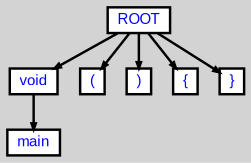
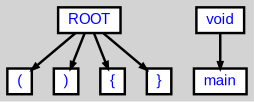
edge "ROOT" -> "void": removed
